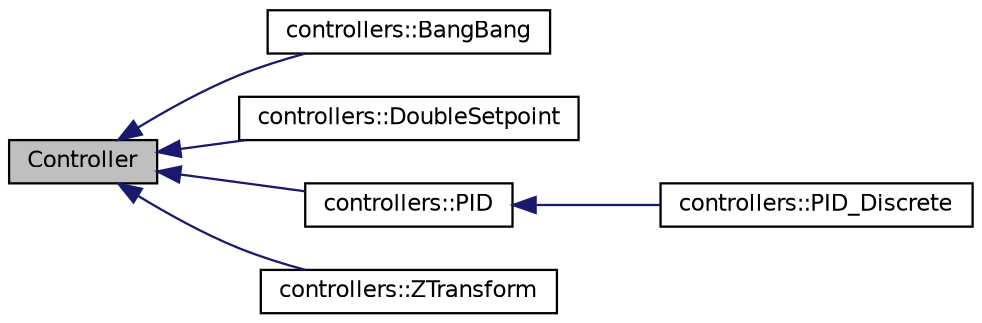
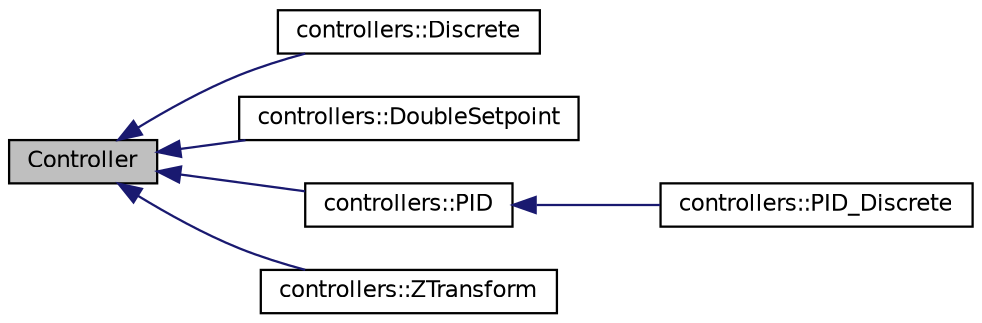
node "controllers::BangBang": label "controllers::BangBang" -> "controllers::Discrete"
